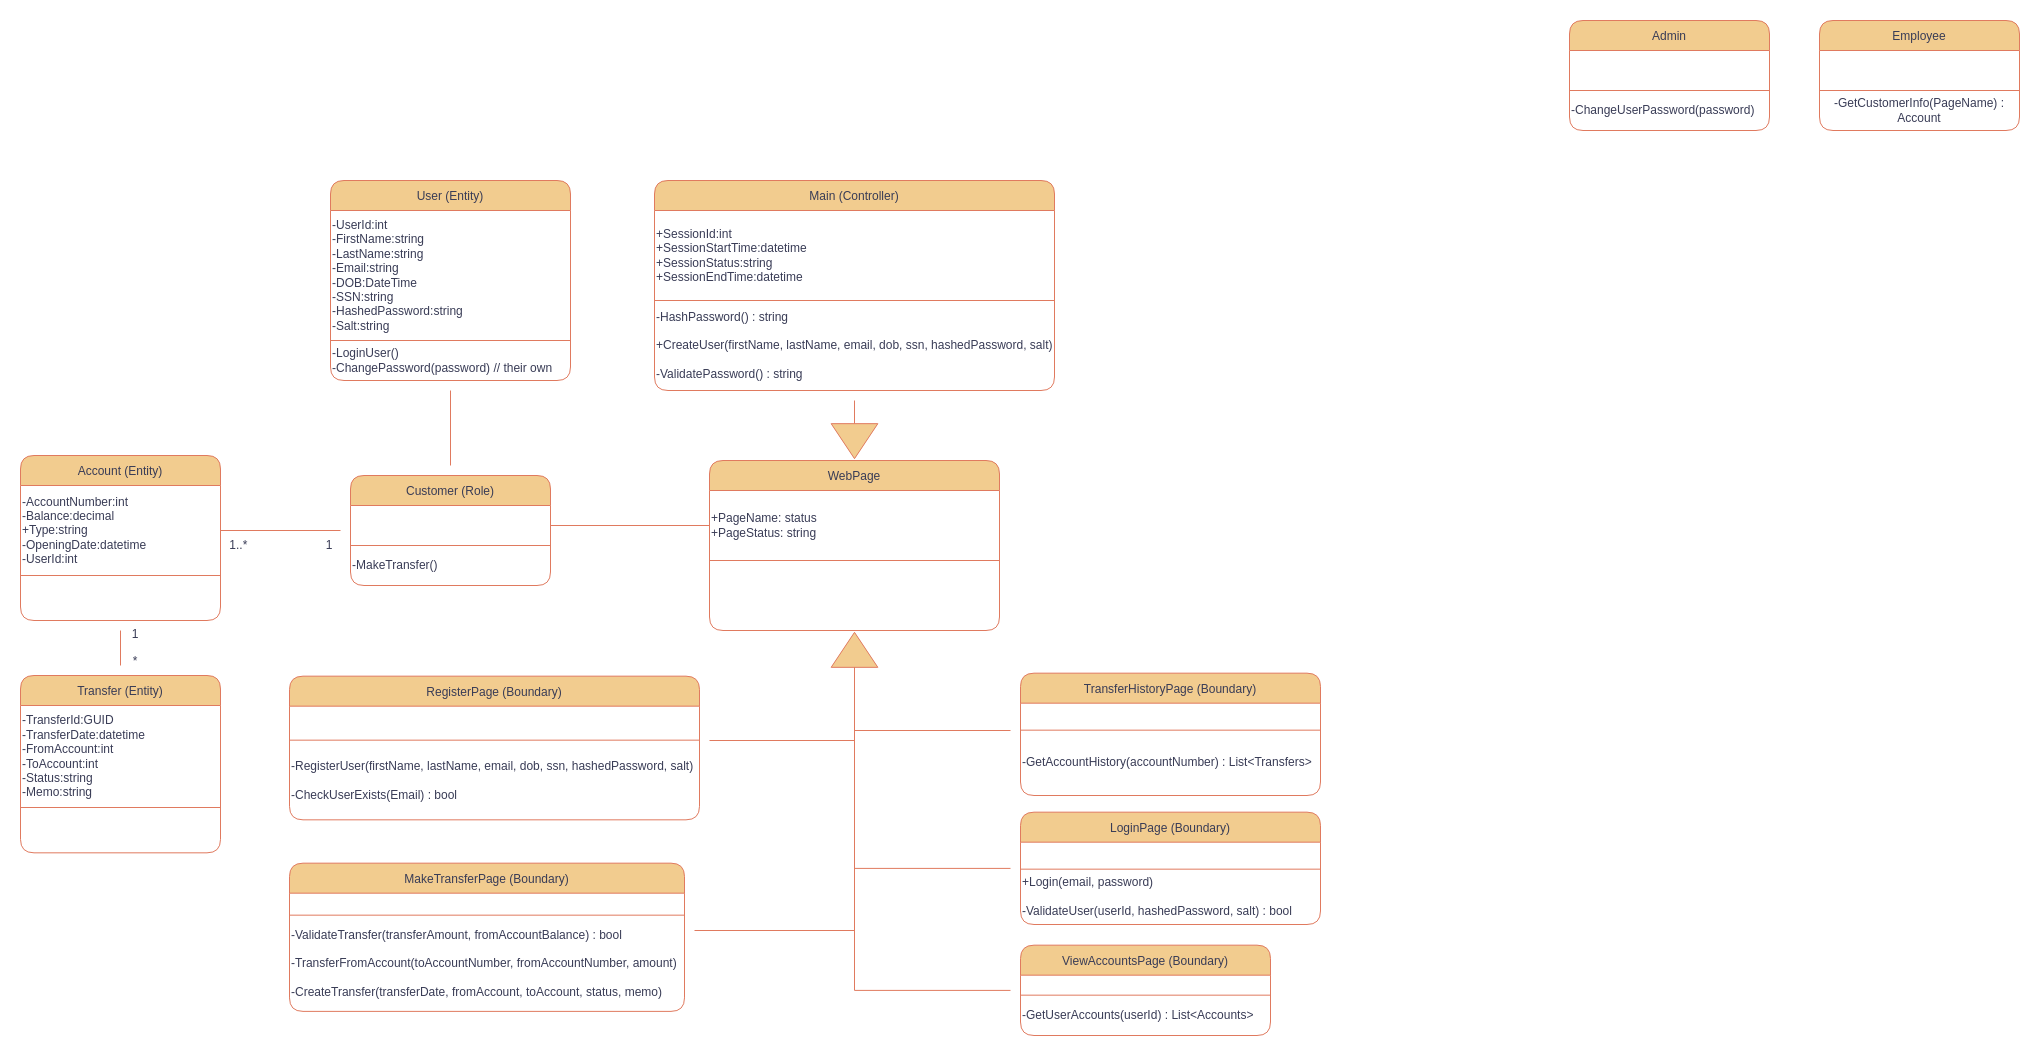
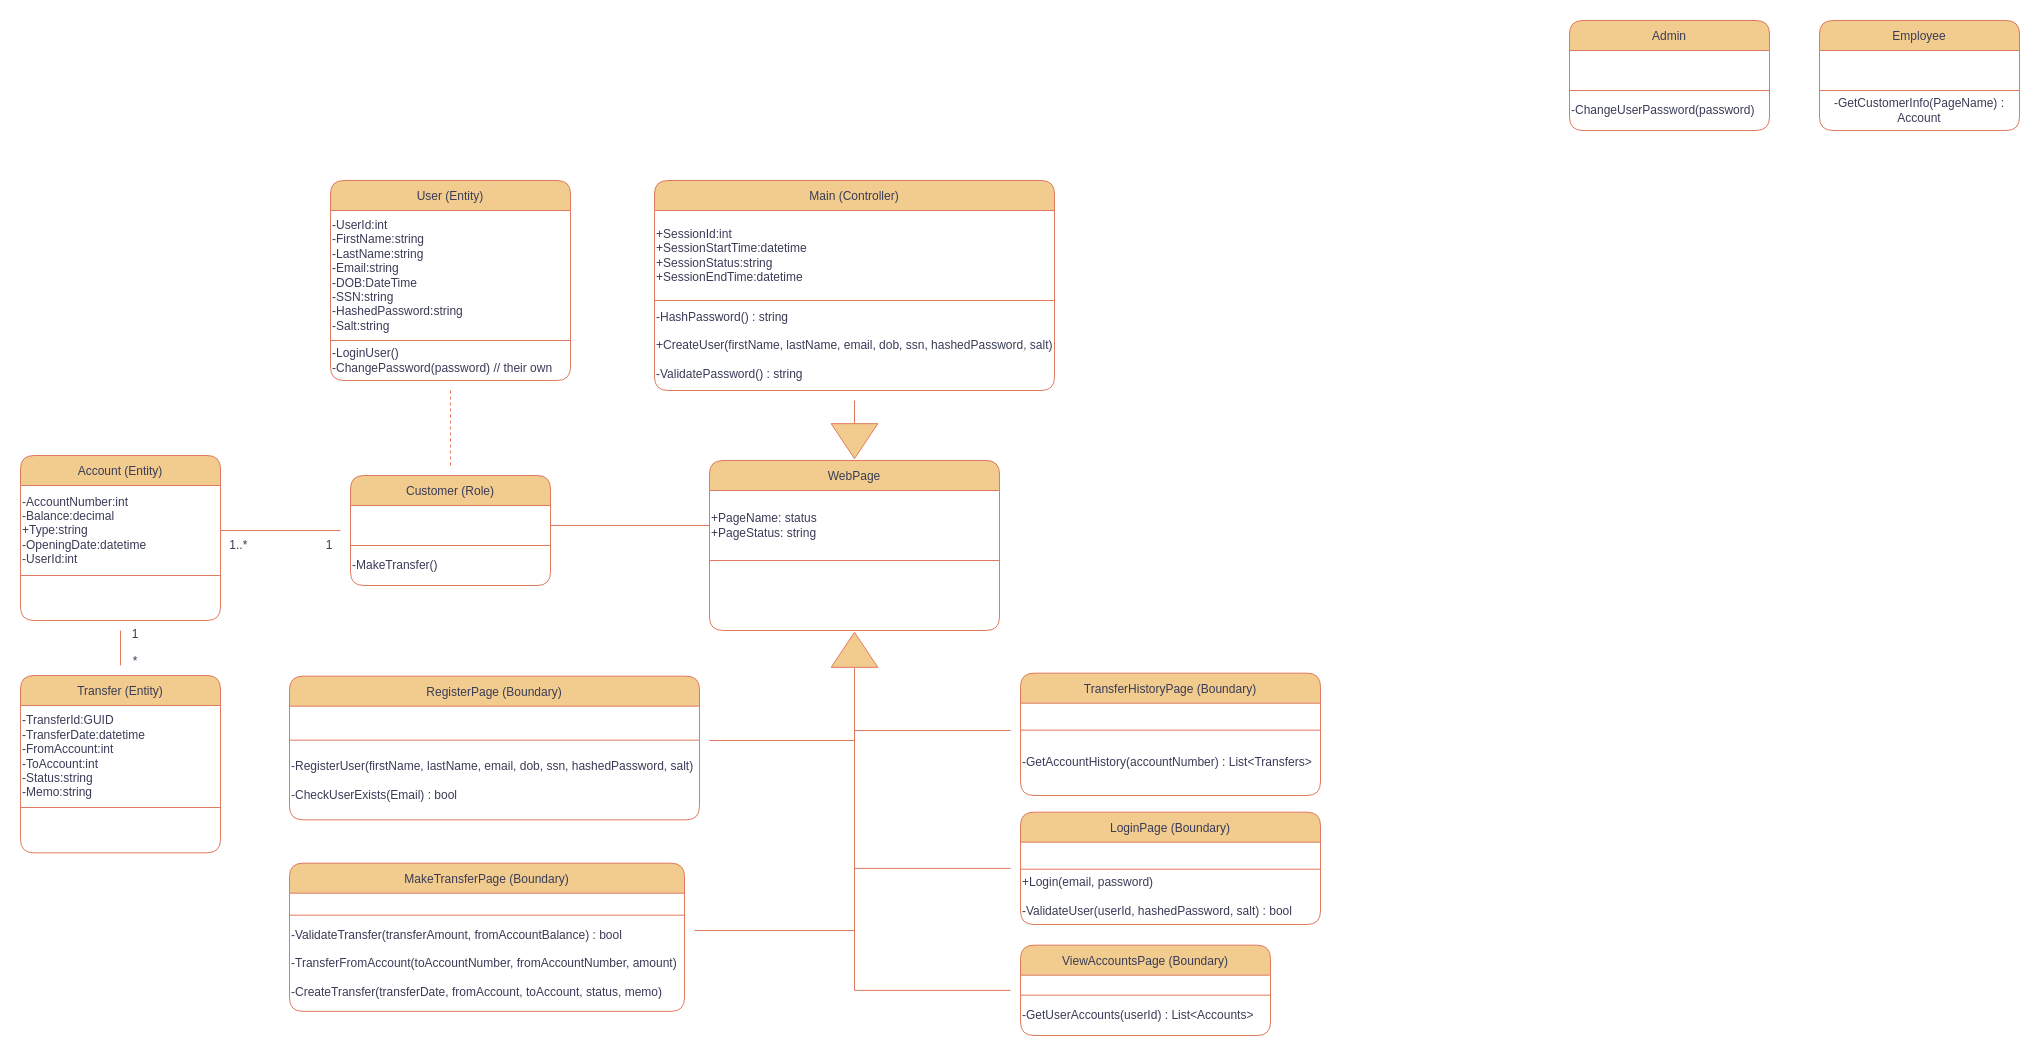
edge "User (Entity)" -- "Customer (Role)": style solid -> dashed
